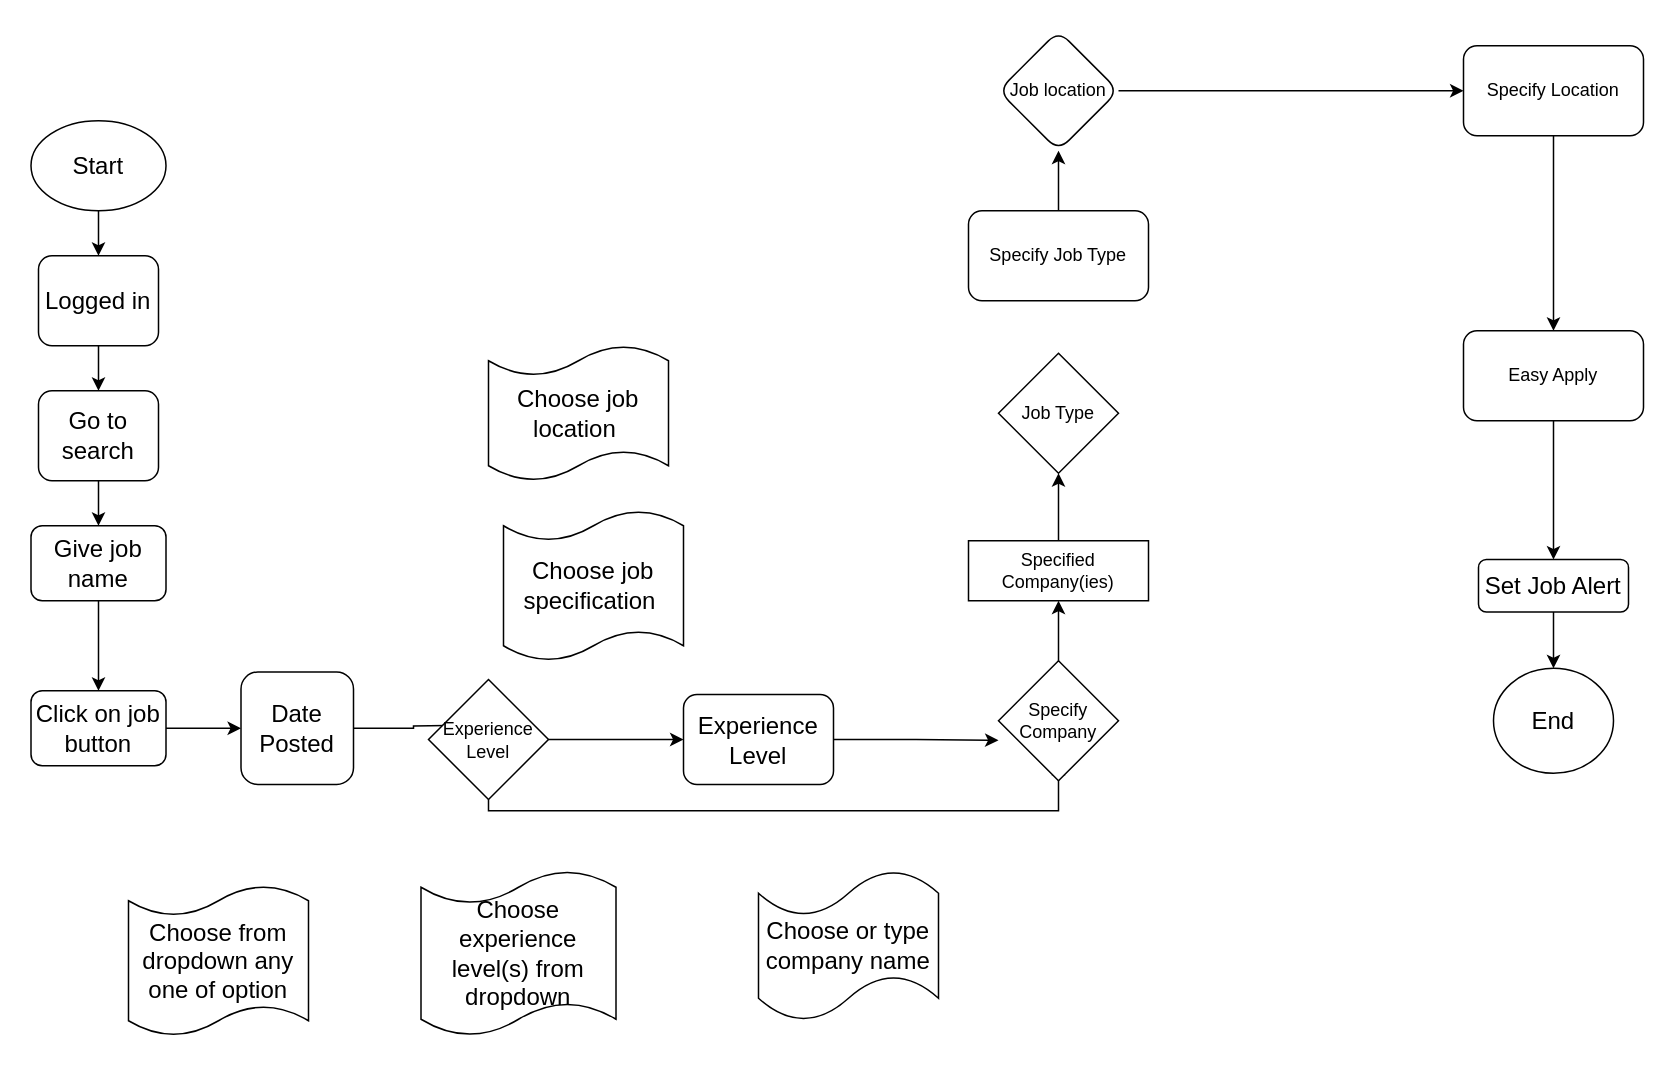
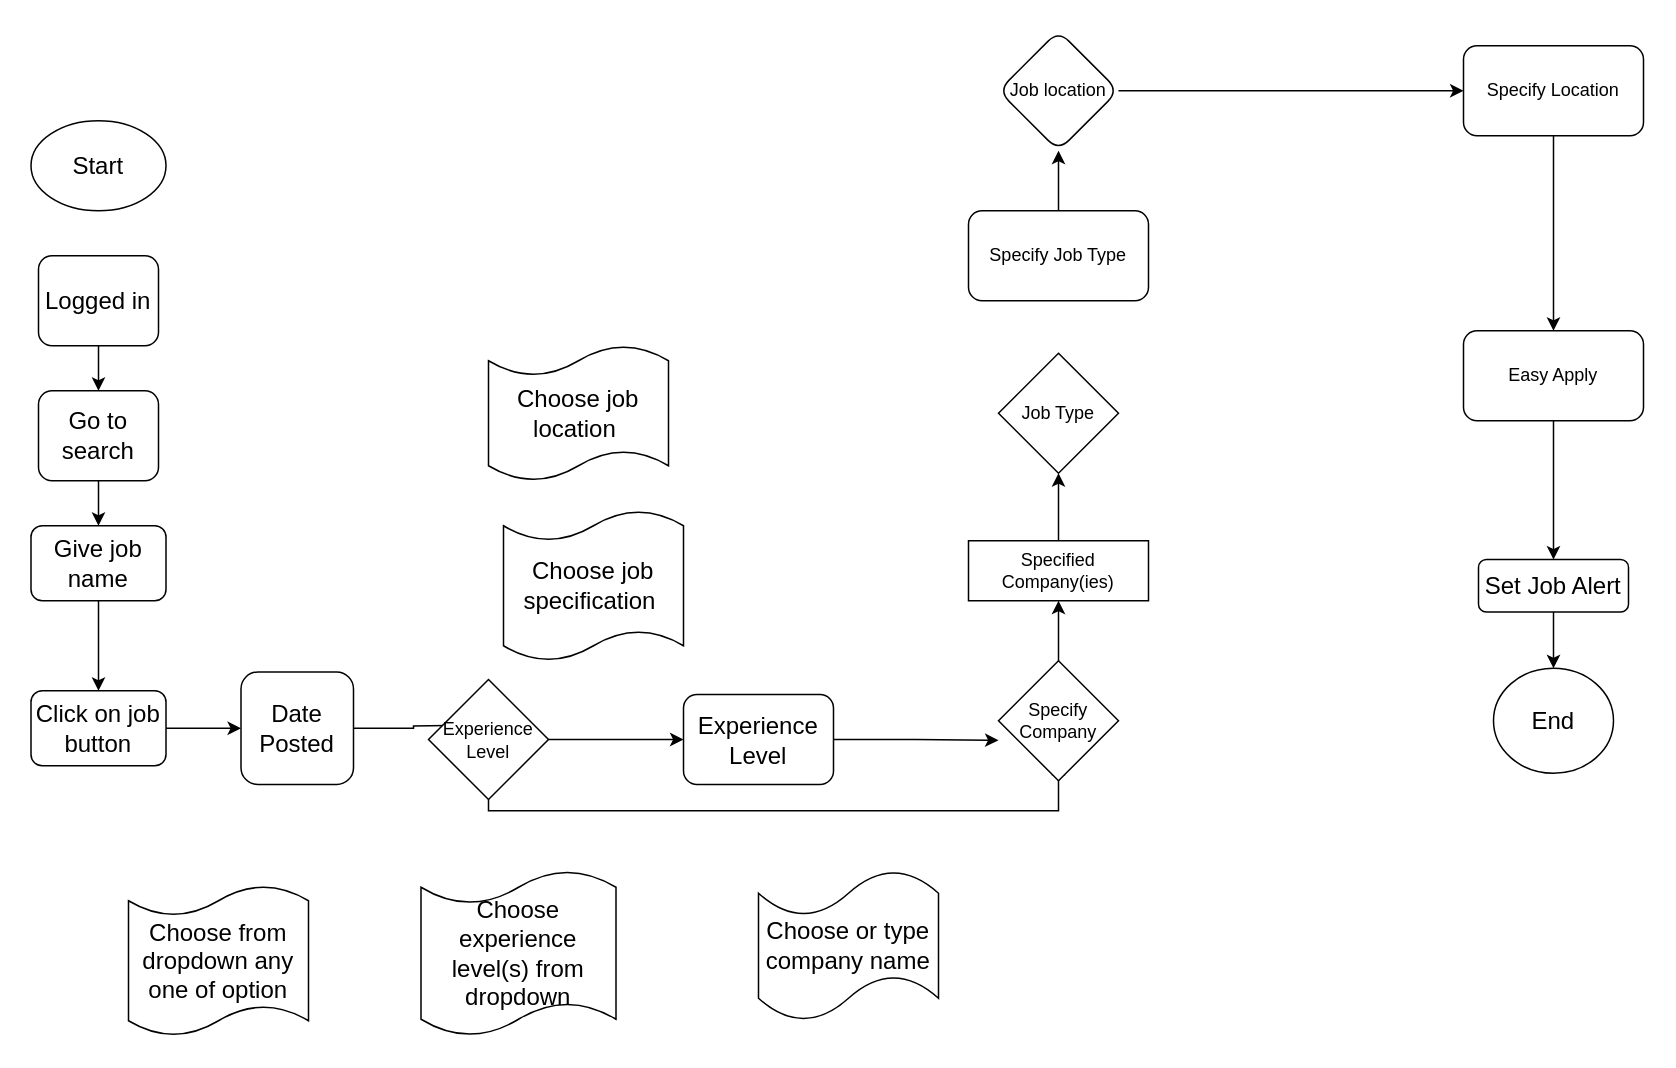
edge "Start" -> "Logged in": removed
